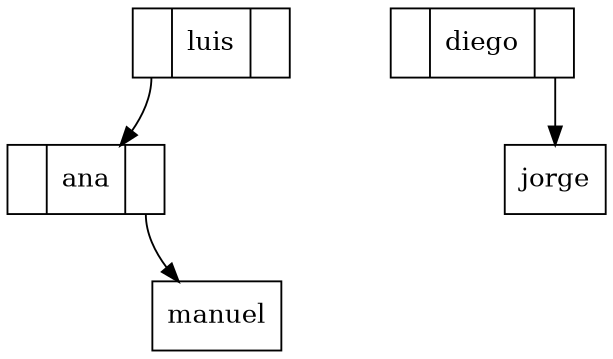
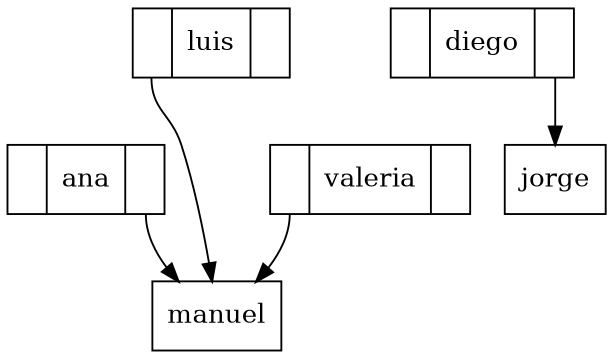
edge "luis" -> "ana": now "luis" -> "manuel"
node "valeria": added
